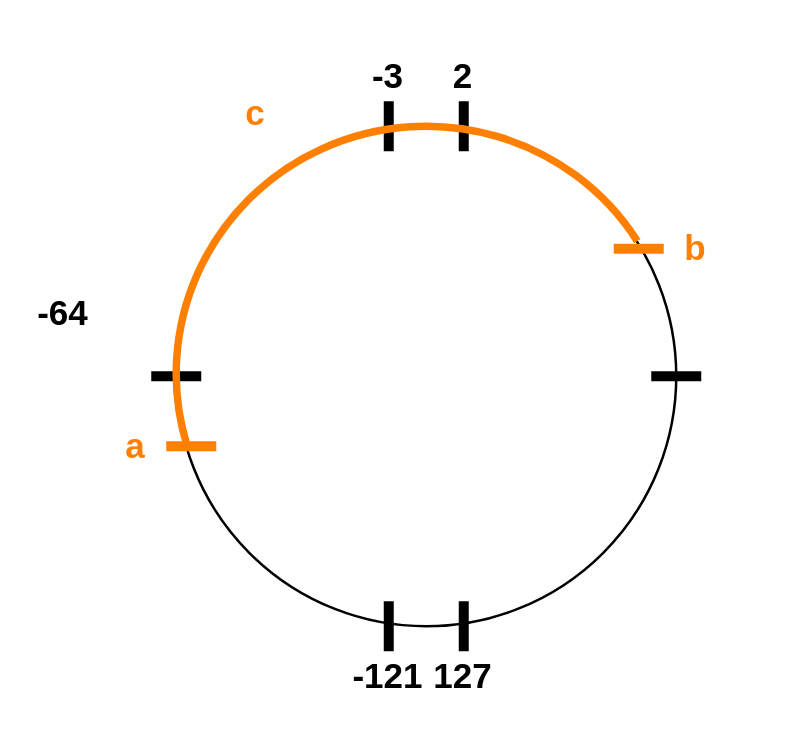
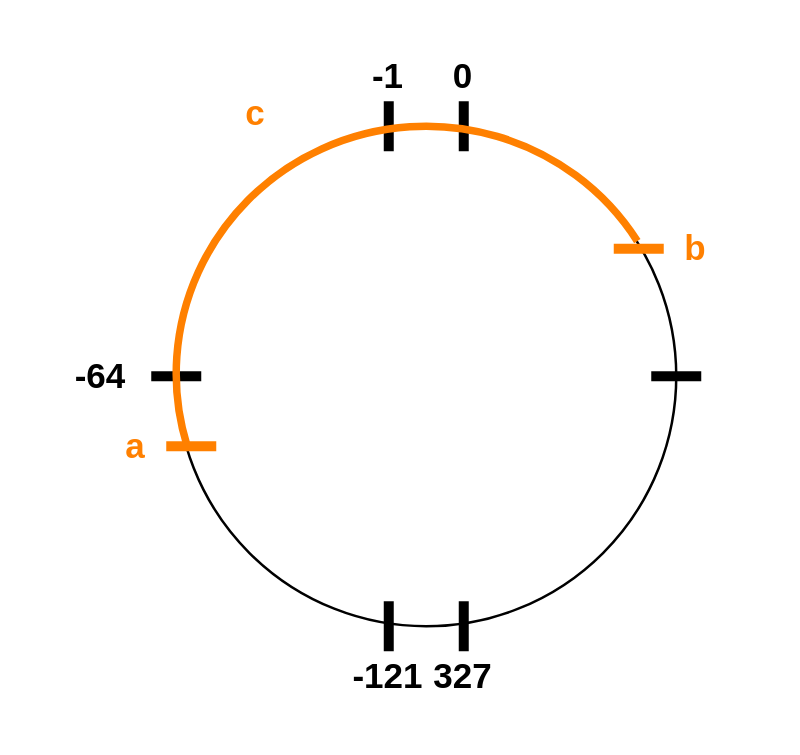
node "-3": label "-3" -> "-1"
node "2": label "2" -> "0"
node "-64": moved (64, 314) -> (101, 376)
node "127": label "127" -> "327"
